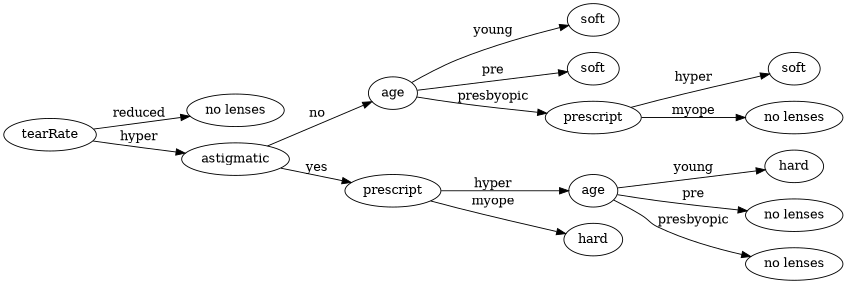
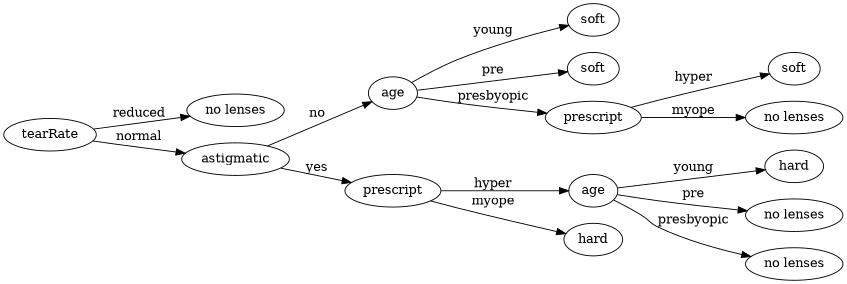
edge "tearRate" -> "astigmatic": label "hyper" -> "normal"
